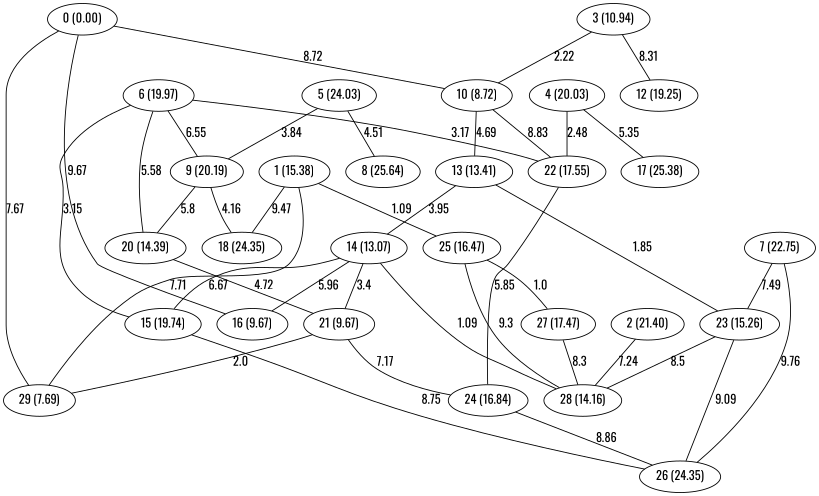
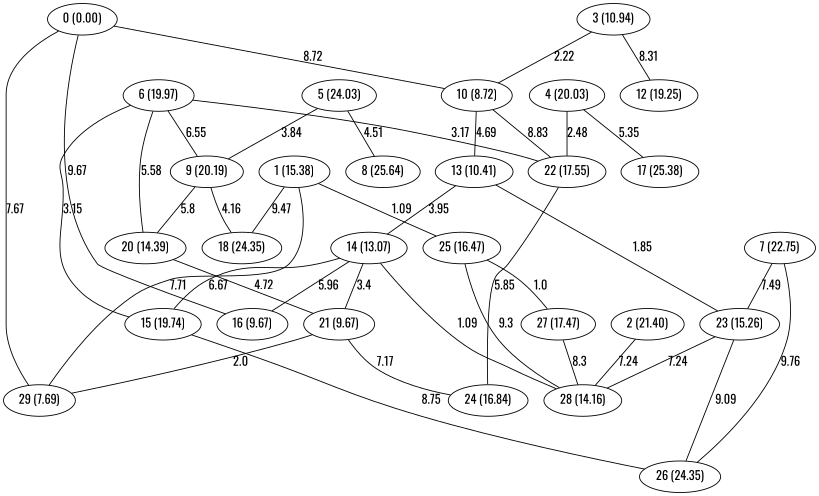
node "13 (13.41)": label "13 (13.41)" -> "13 (10.41)"
edge "23 (15.26)" -- "28 (14.16)": label "8.5" -> "7.24"
edge "24 (16.84)" -- "26 (24.35)": removed, label "8.86"
